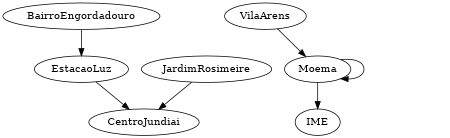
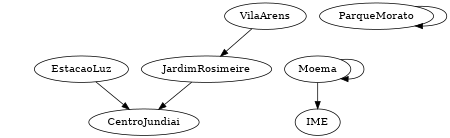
node "BairroEngordadouro": removed
node "ParqueMorato": added
edge "VilaArens" -> "Moema": now "VilaArens" -> "JardimRosimeire"
